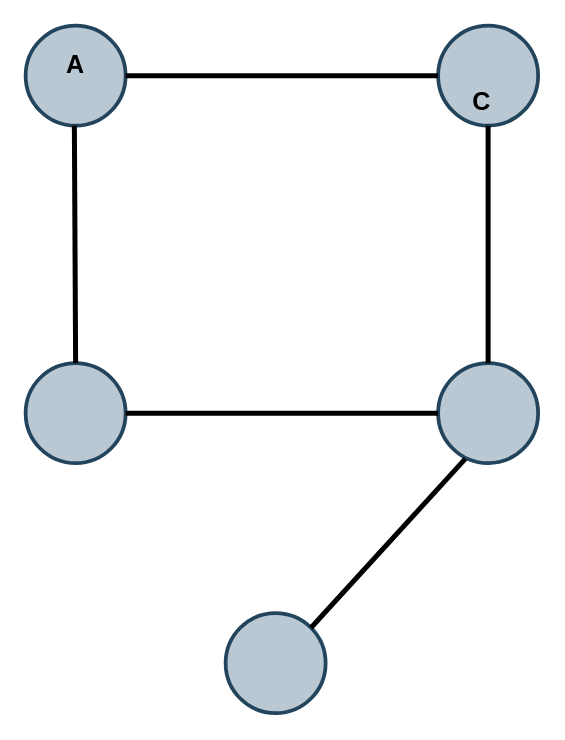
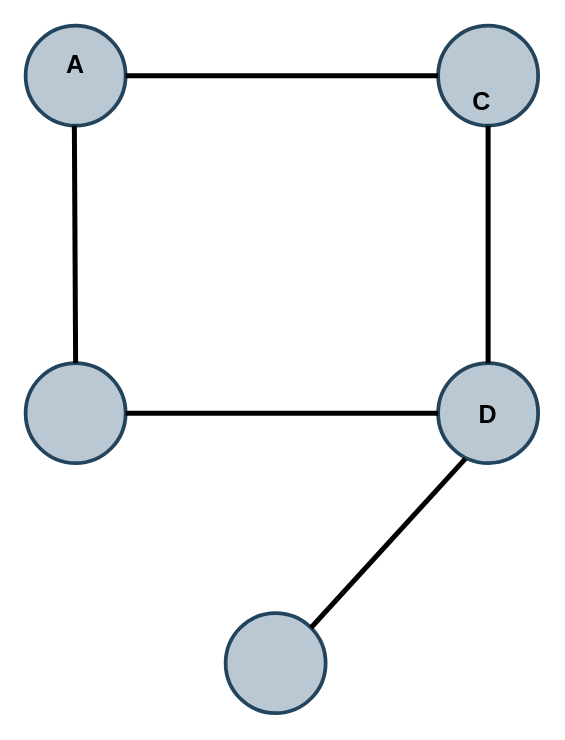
node "D": added
